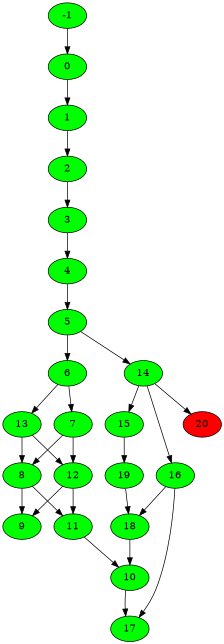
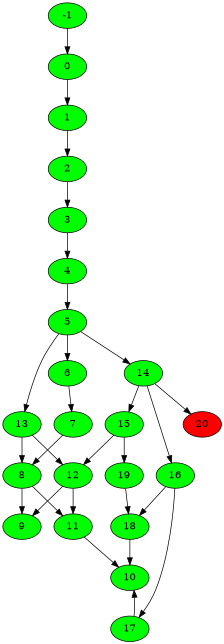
edge "6" -> "13": now "5" -> "13"
edge "7" -> "12": now "15" -> "12"
edge "10" -> "17": reversed
